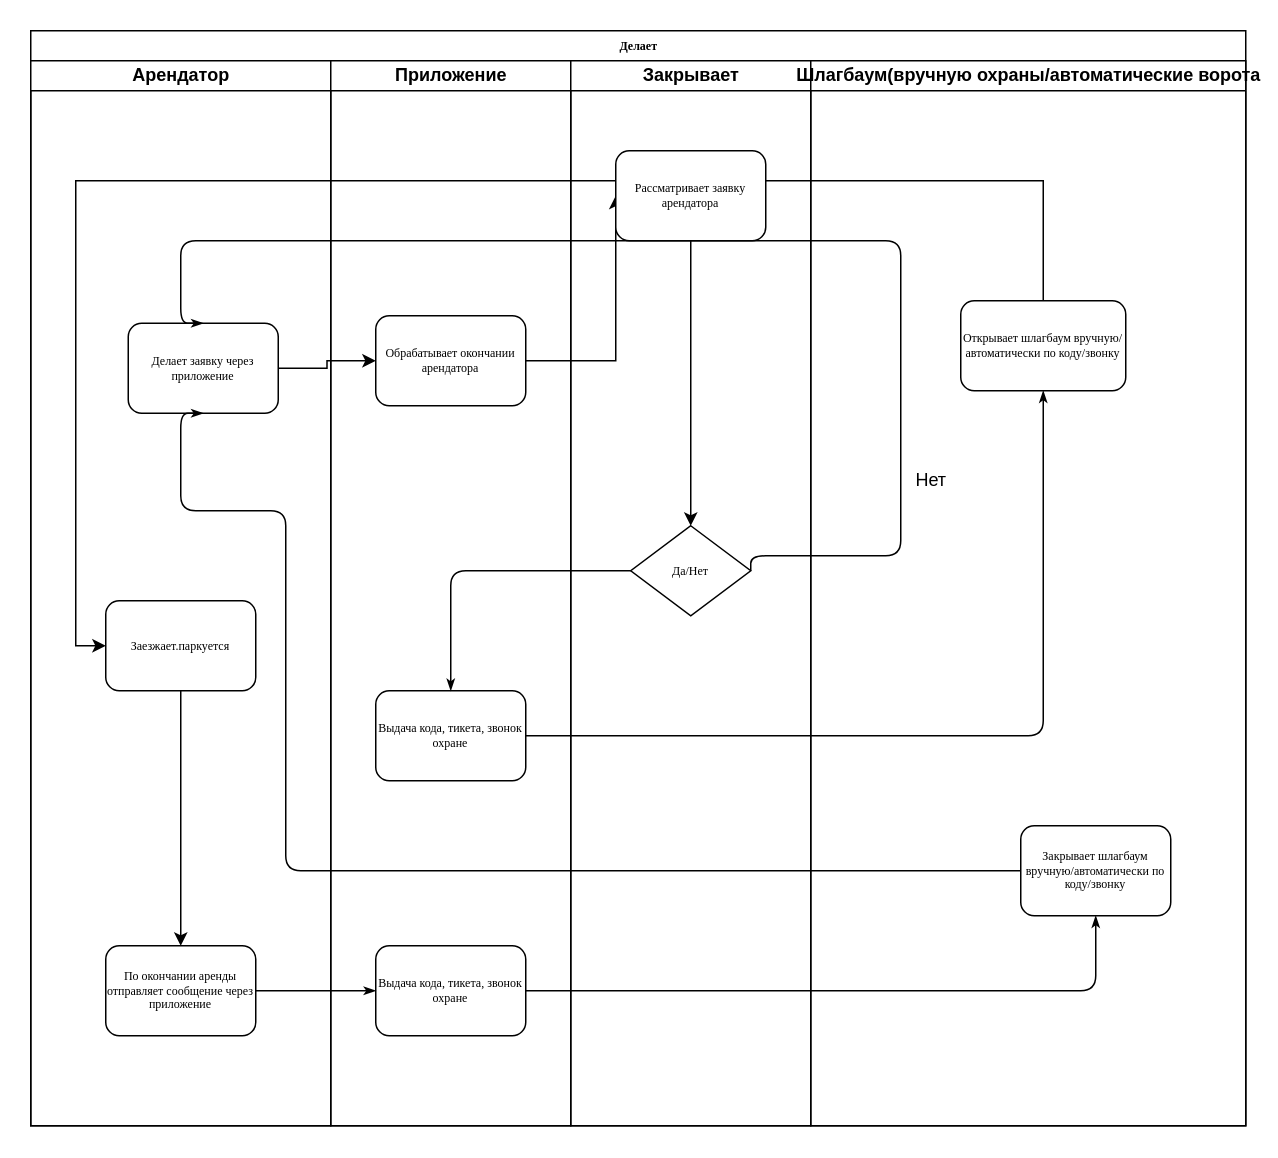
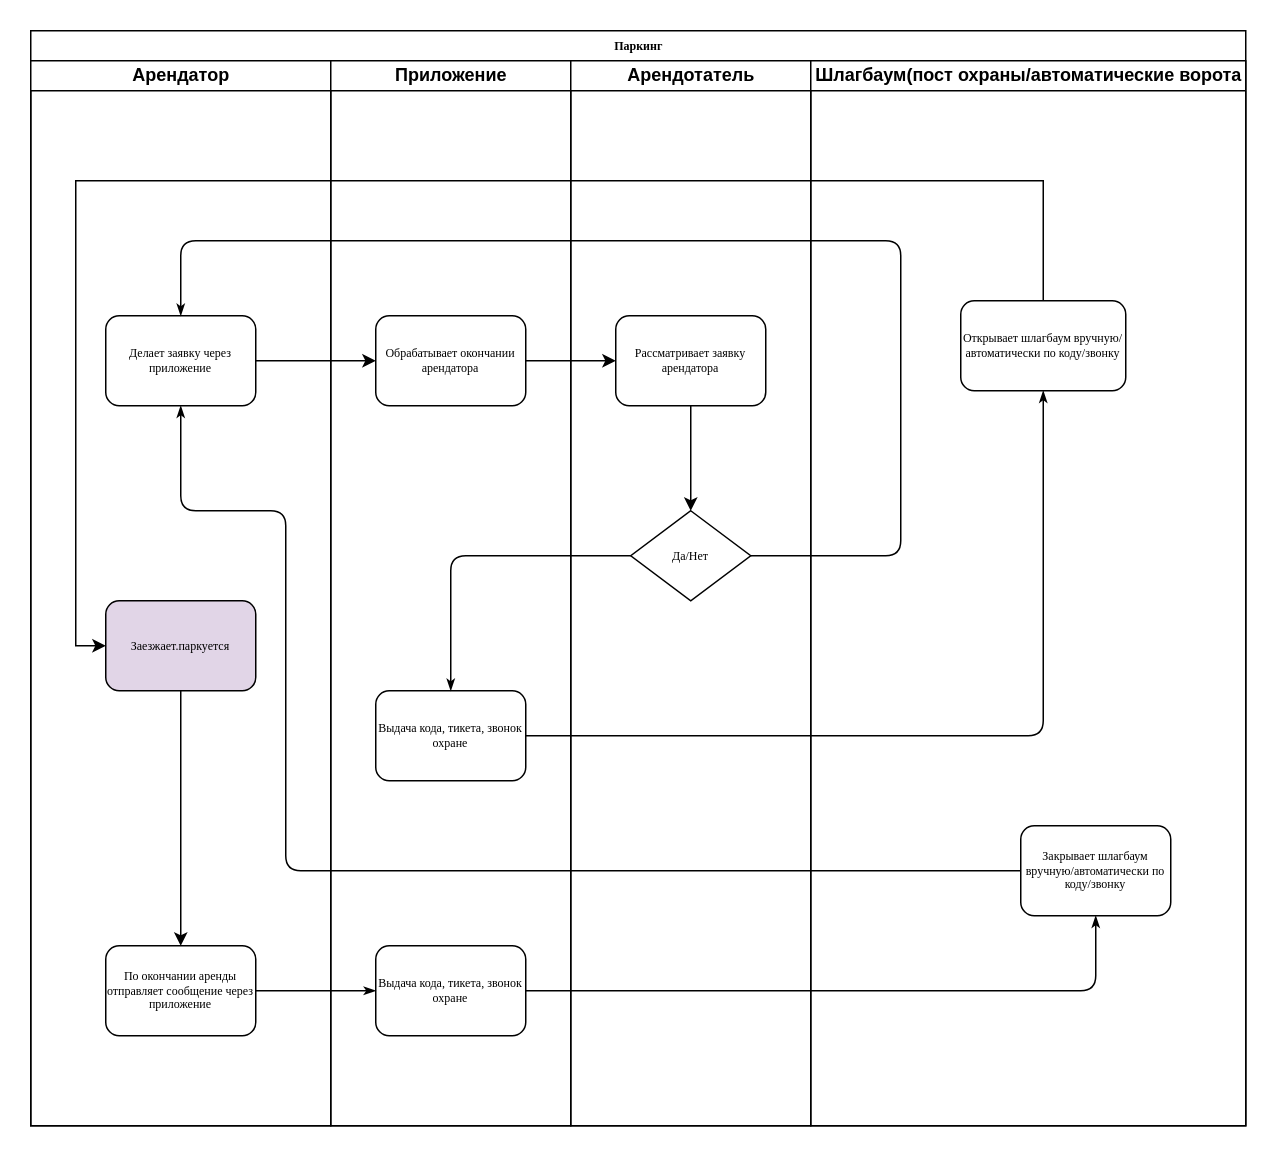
node "Делает": label "Делает" -> "Паркинг"
node "Закрывает": label "Закрывает" -> "Арендотатель"
node "Шлагбаум(вручную охраны/автоматические ворота": label "Шлагбаум(вручную охраны/автоматические ворота" -> "Шлагбаум(пост охраны/автоматические ворота"
node "Рассматривает заявку арендатора": moved (691, 196) -> (691, 361)
node "Делает заявку через приложение": moved (203, 368) -> (181, 361)
node "Нет": removed
node "Да/Нет": moved (691, 571) -> (691, 556)
node "Заезжает.паркуется": fillcolor #ffffff -> #e1d5e7
